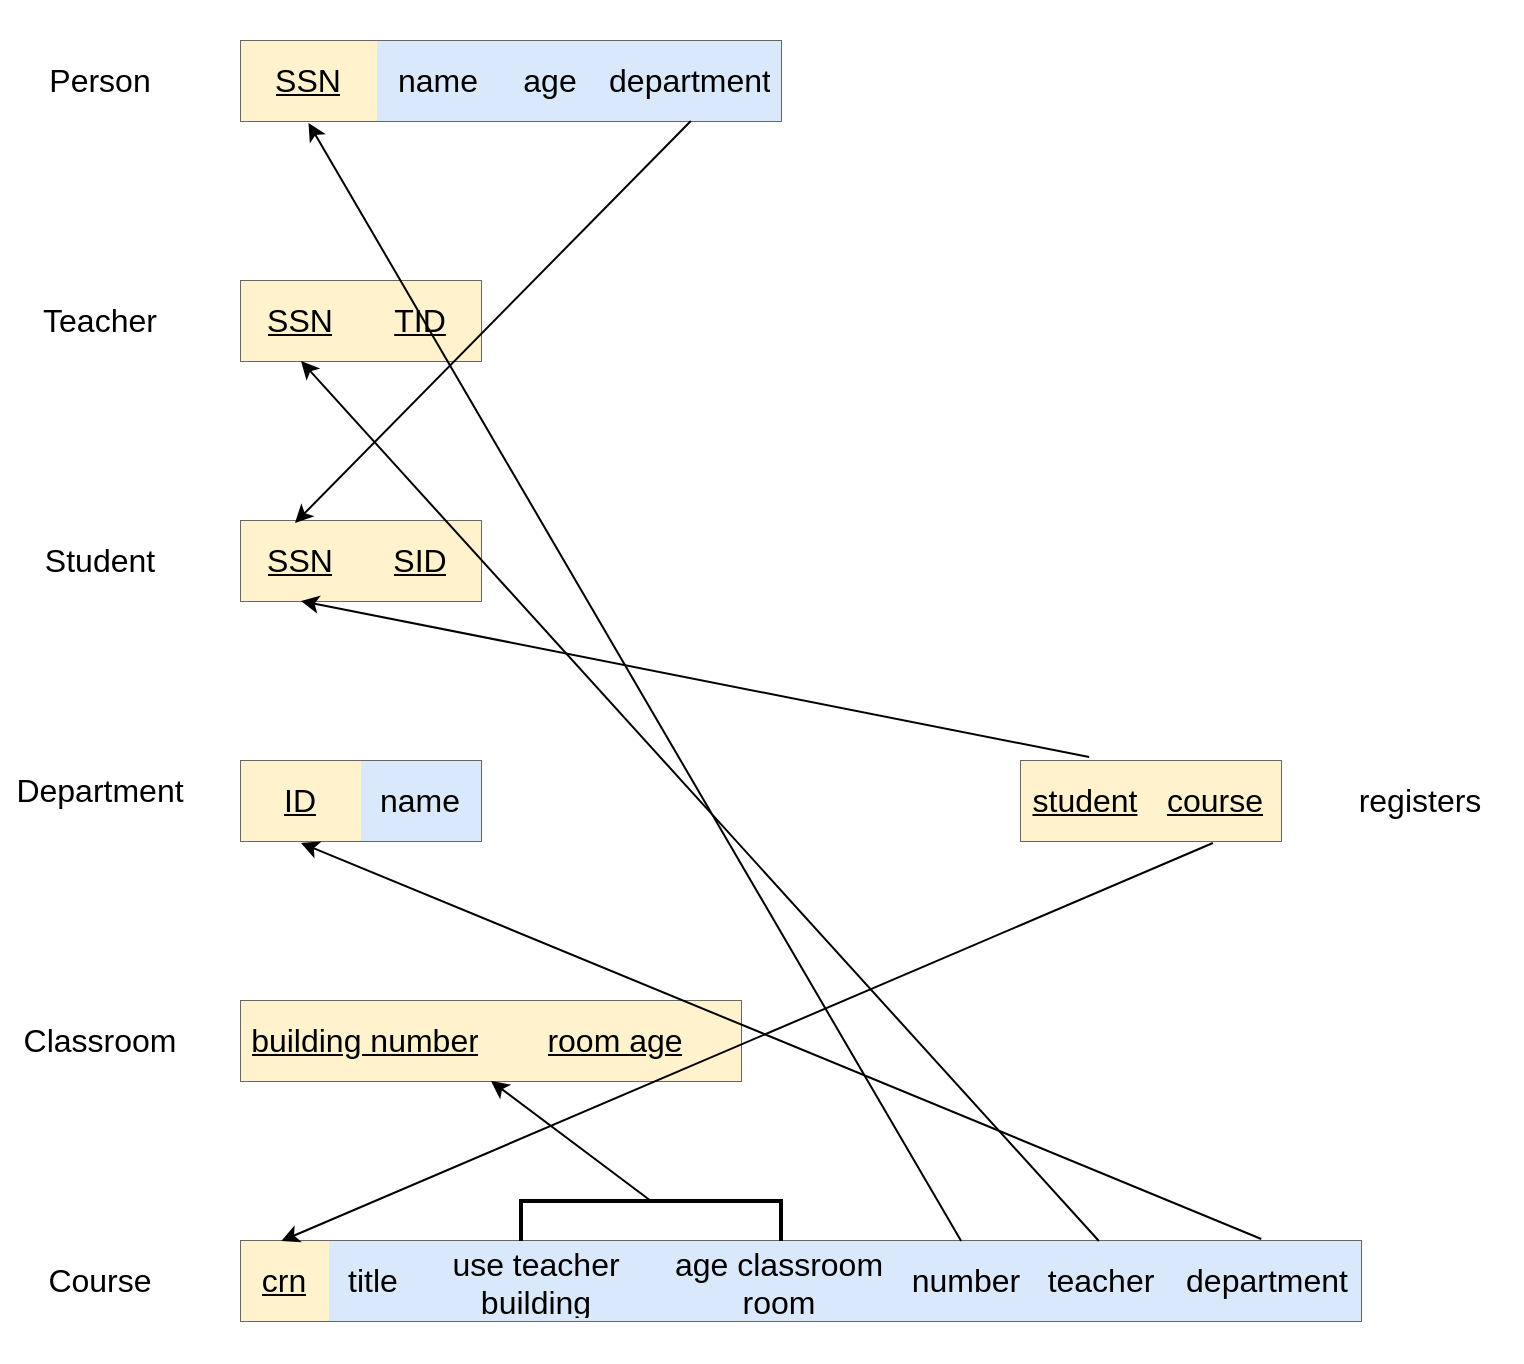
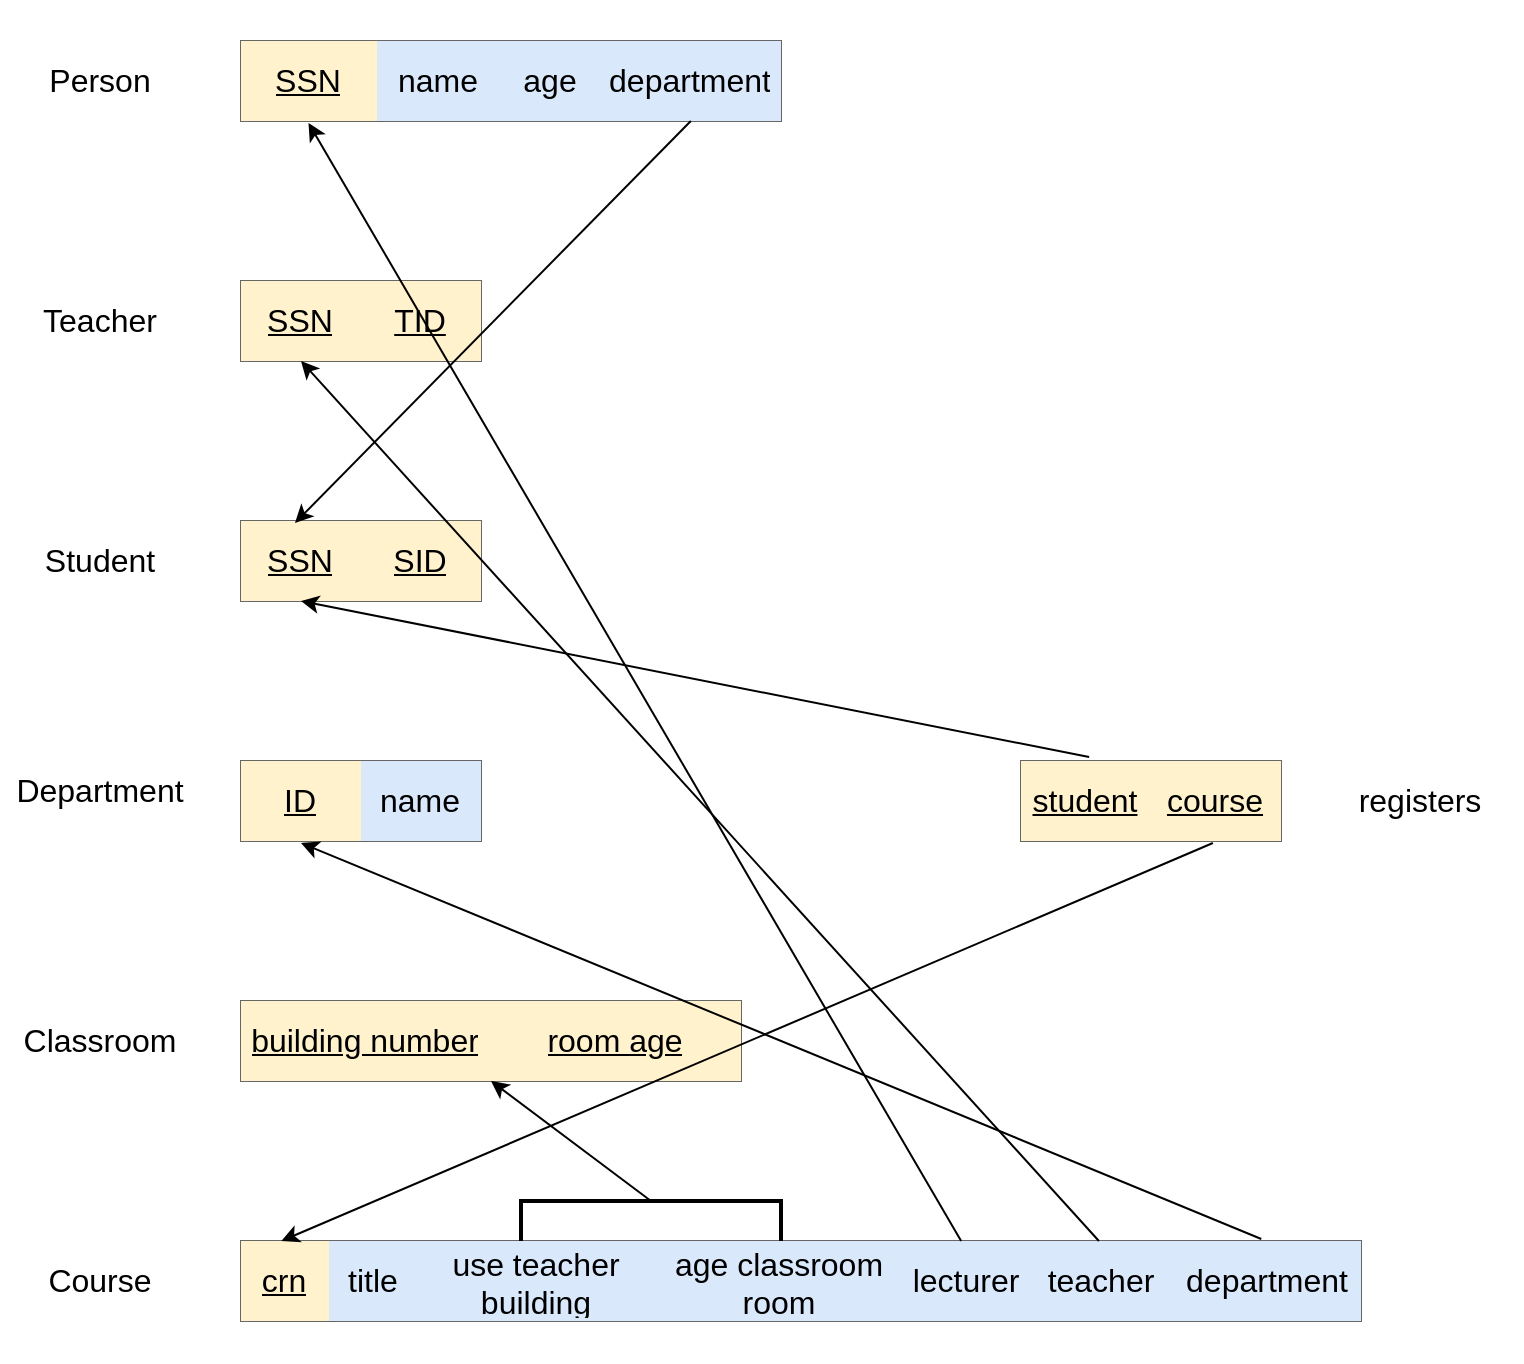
node "number": label "number" -> "lecturer"
